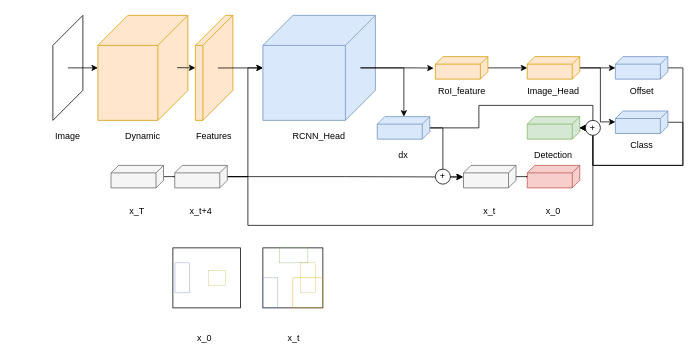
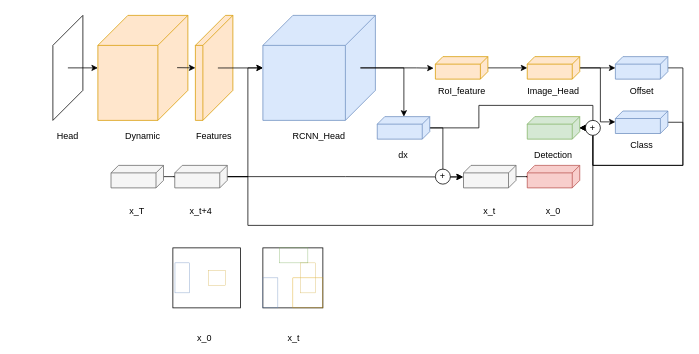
node "Image": label "Image" -> "Head"
